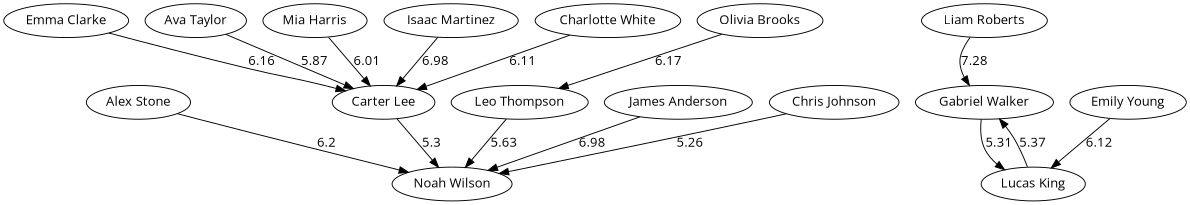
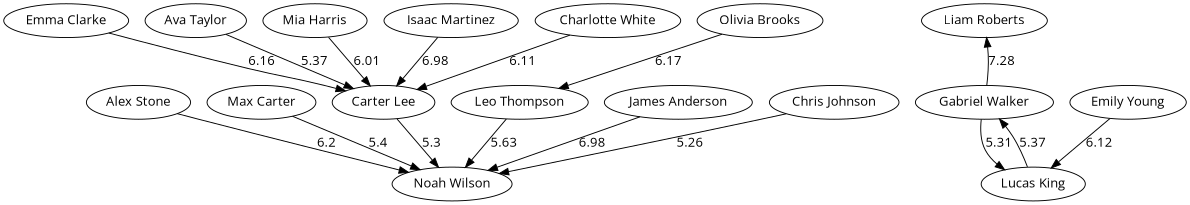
edge "Liam Roberts" -> "Gabriel Walker": reversed
edge "Ava Taylor" -> "Carter Lee": label "5.87" -> "5.37"
node "Max Carter": added
